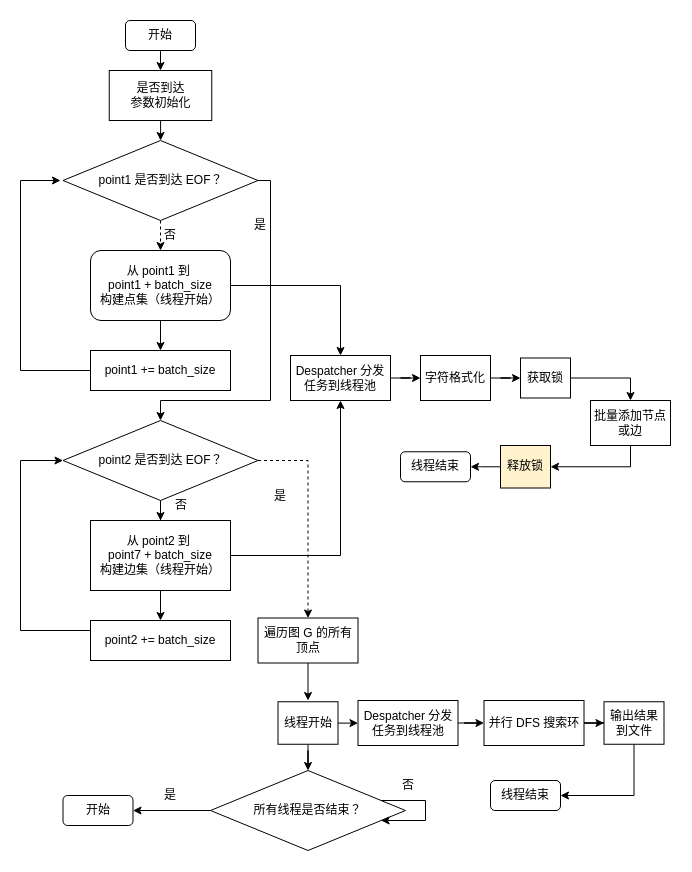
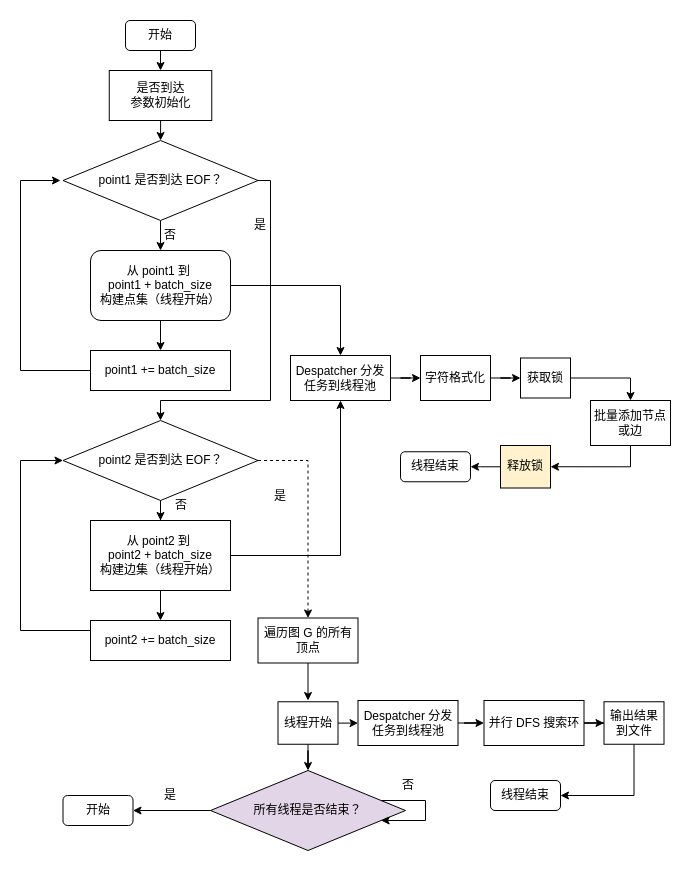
edge "point1 是否到达 EOF？" -> "从 point1 到 point1 + batch_size 构建点集（线程开始）": style dashed -> solid
node "从 point2 到 point7 + batch_size 构建边集（线程开始）": label "从 point2 到 point7 + batch_size 构建边集（线程开始）" -> "从 point2 到 point2 + batch_size 构建边集（线程开始）"
node "所有线程是否结束？": fillcolor #ffffff -> #e1d5e7
